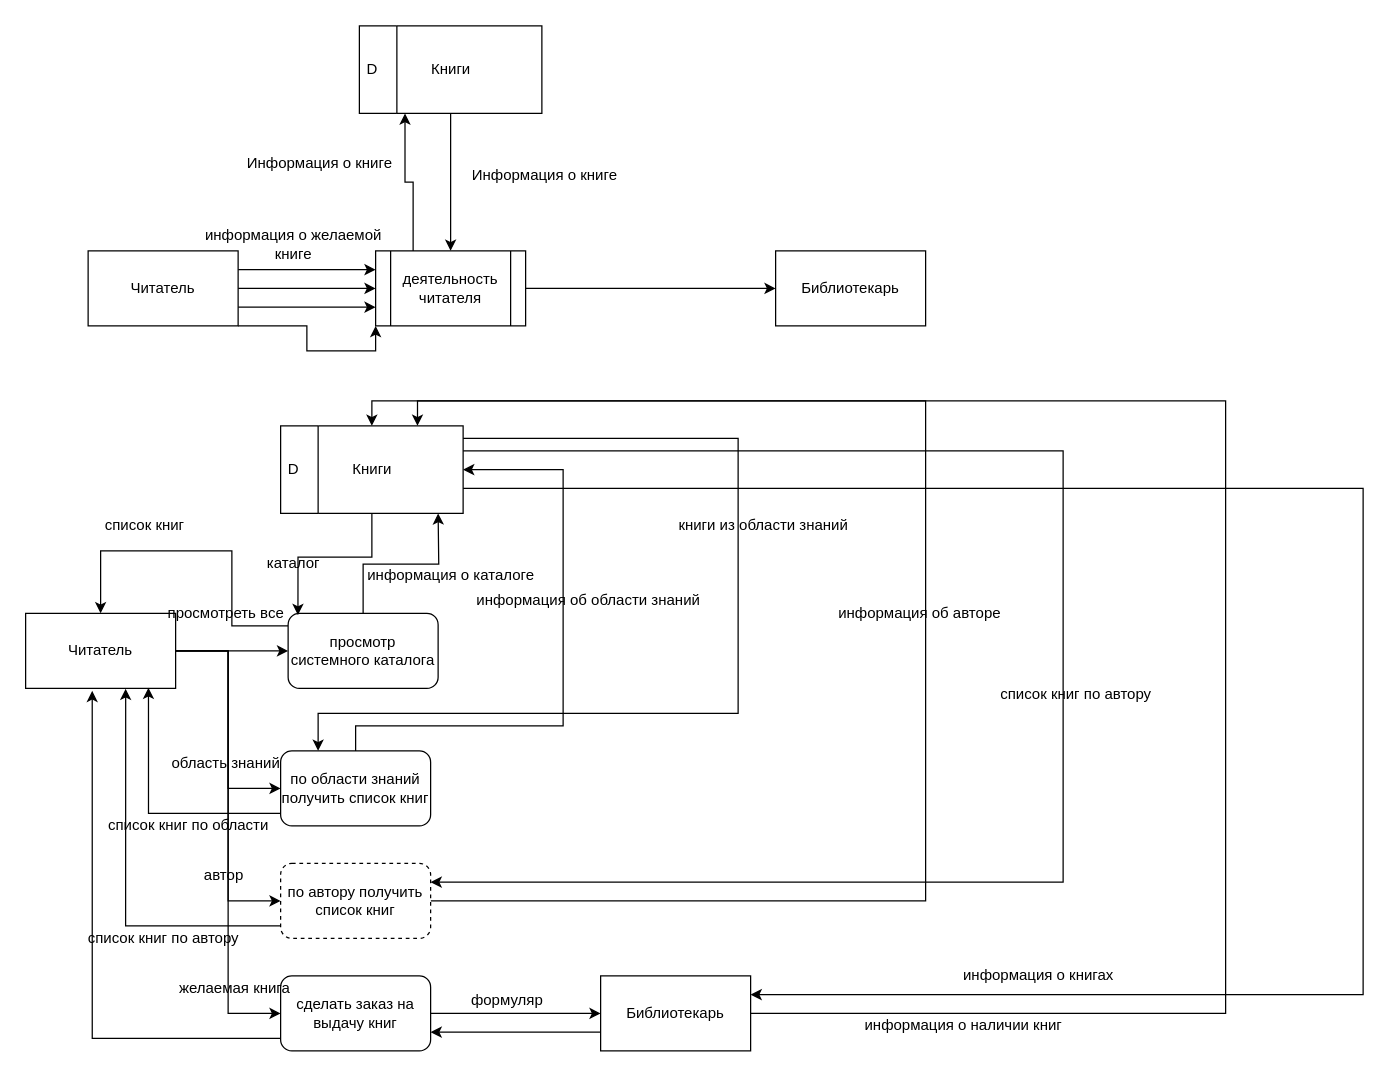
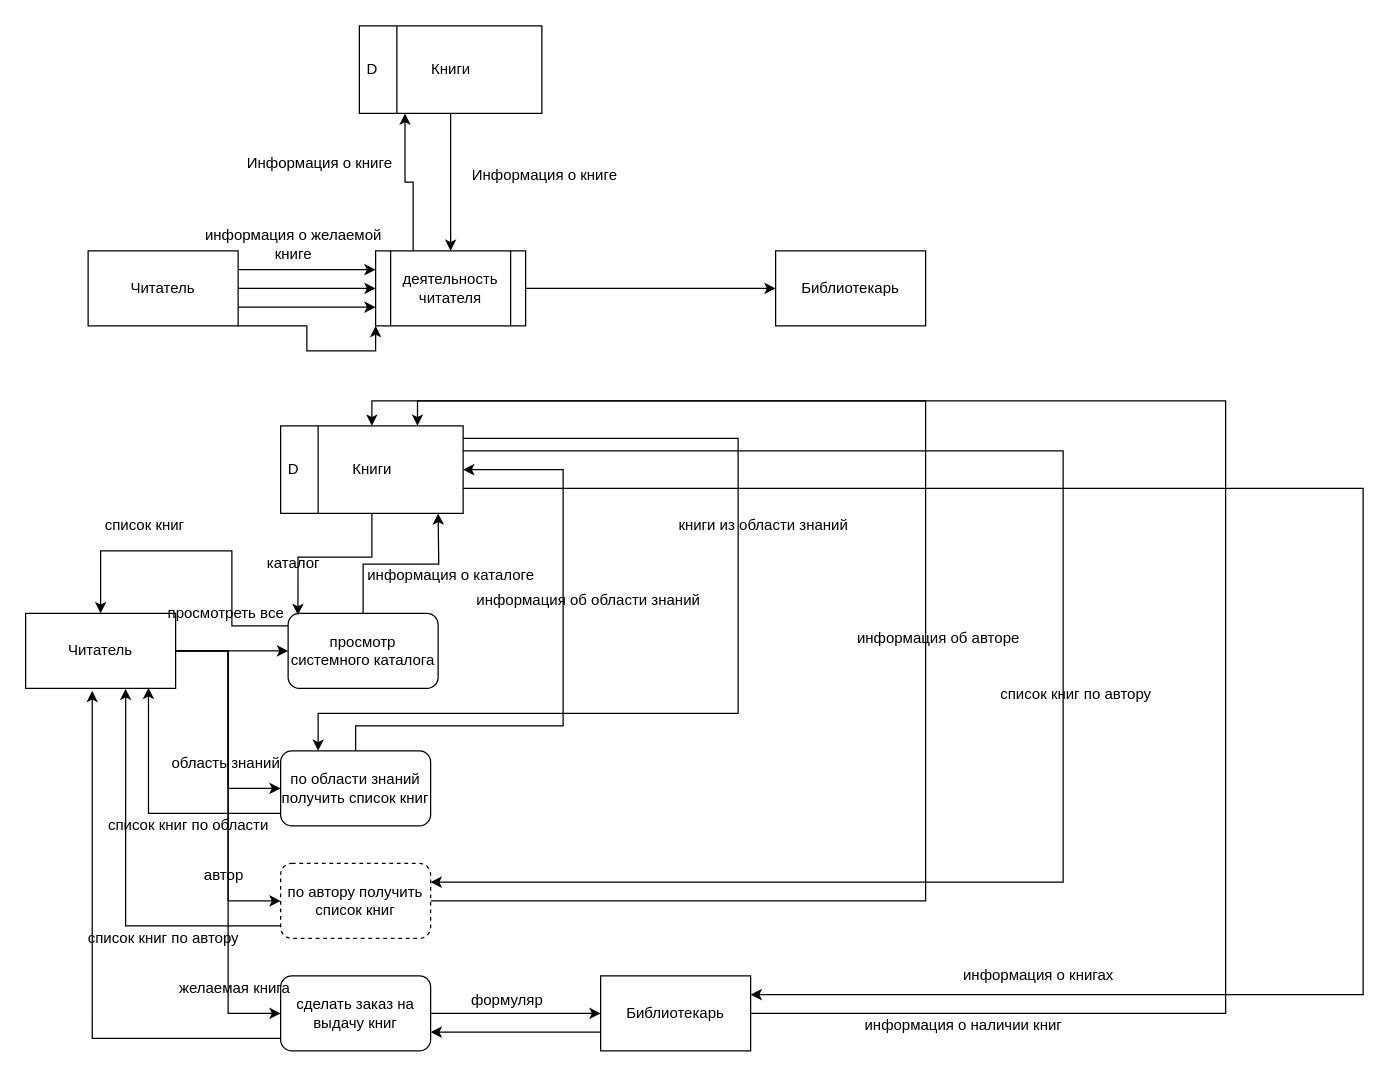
node "информация об авторе": moved (919, 613) -> (938, 638)
